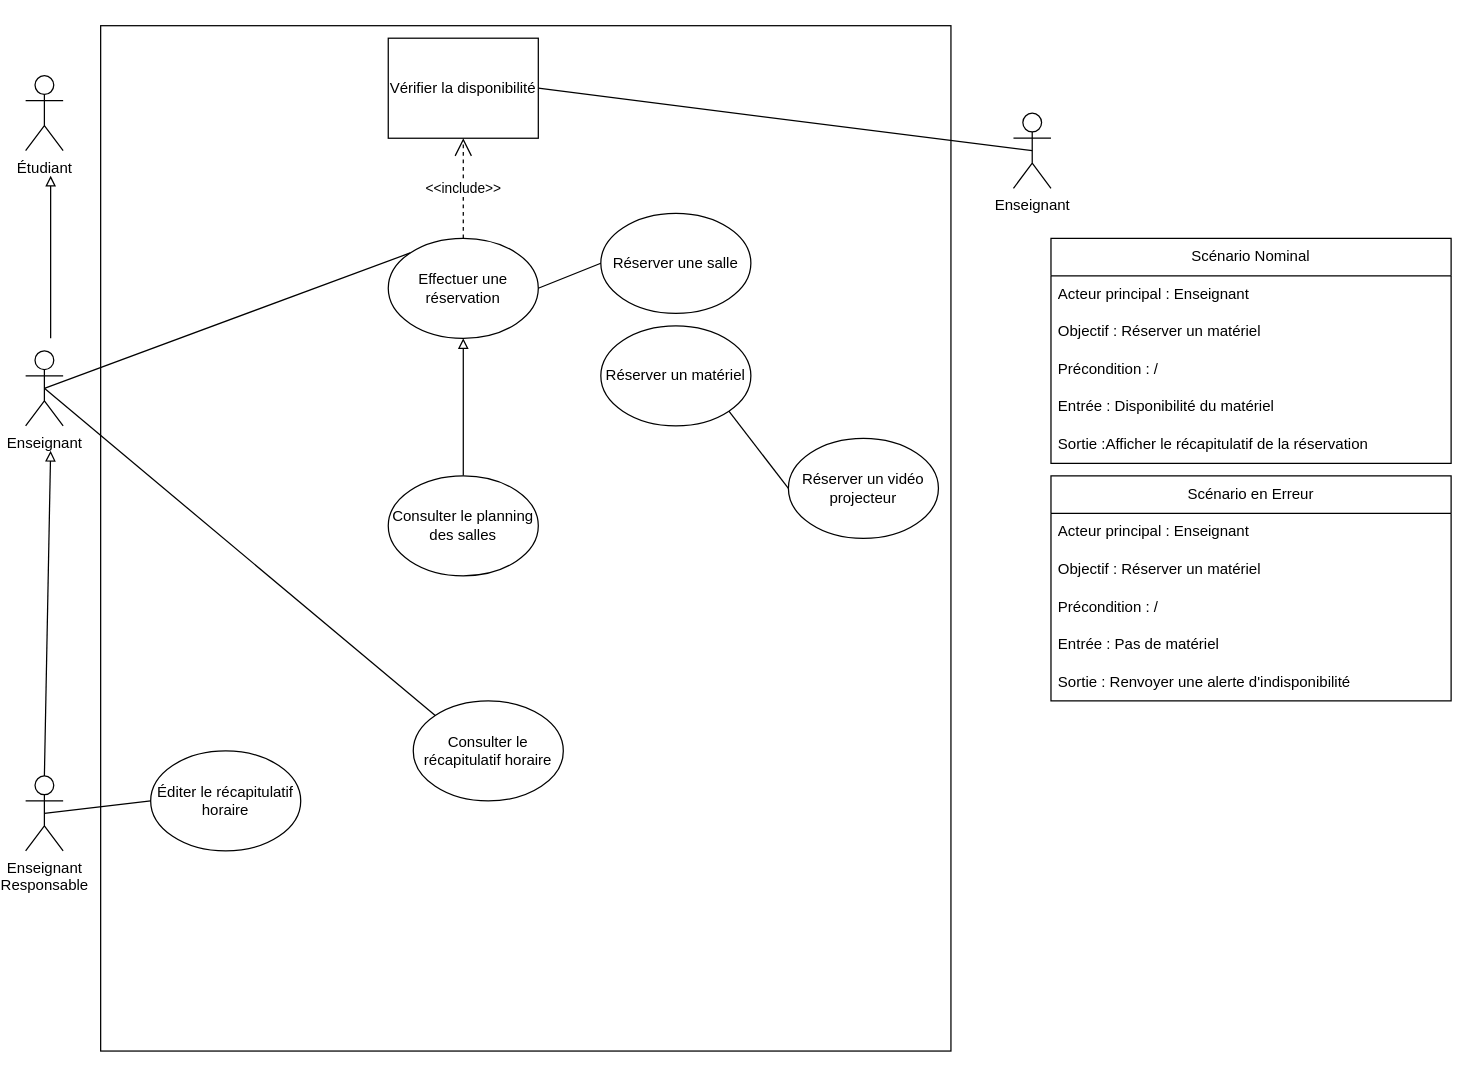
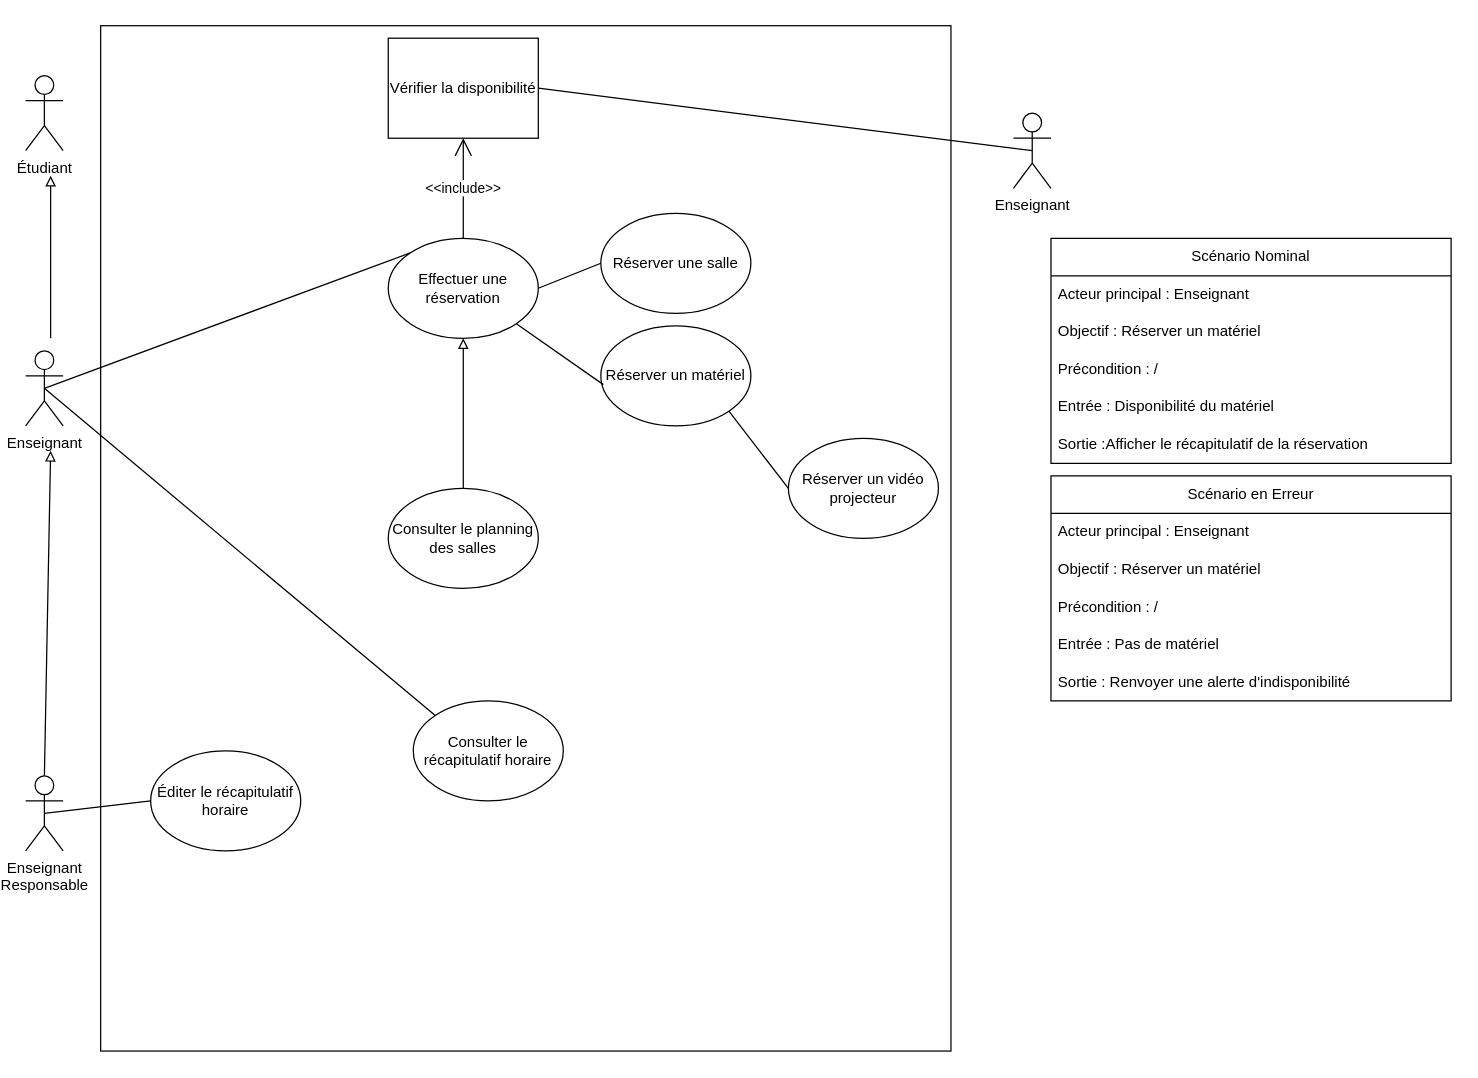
edge "Effectuer une réservation" -> "Vérifier la disponibilité": style dashed -> solid
edge "Effectuer une réservation" -- "Réserver un matériel": added
node "Consulter le planning des salles": moved (463, 526) -> (463, 538)
